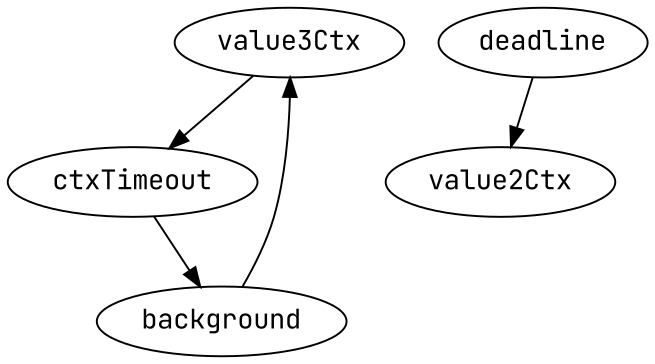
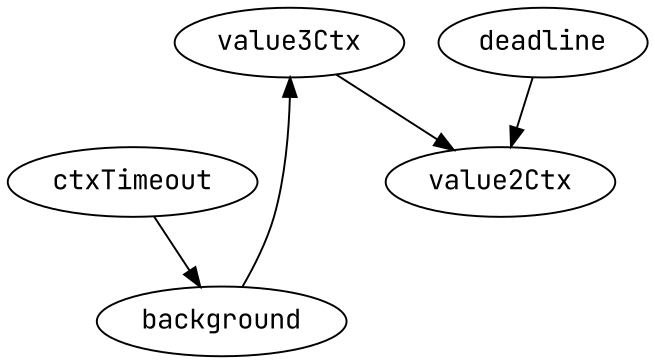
edge "value3Ctx" -> "ctxTimeout": now "value3Ctx" -> "value2Ctx"
